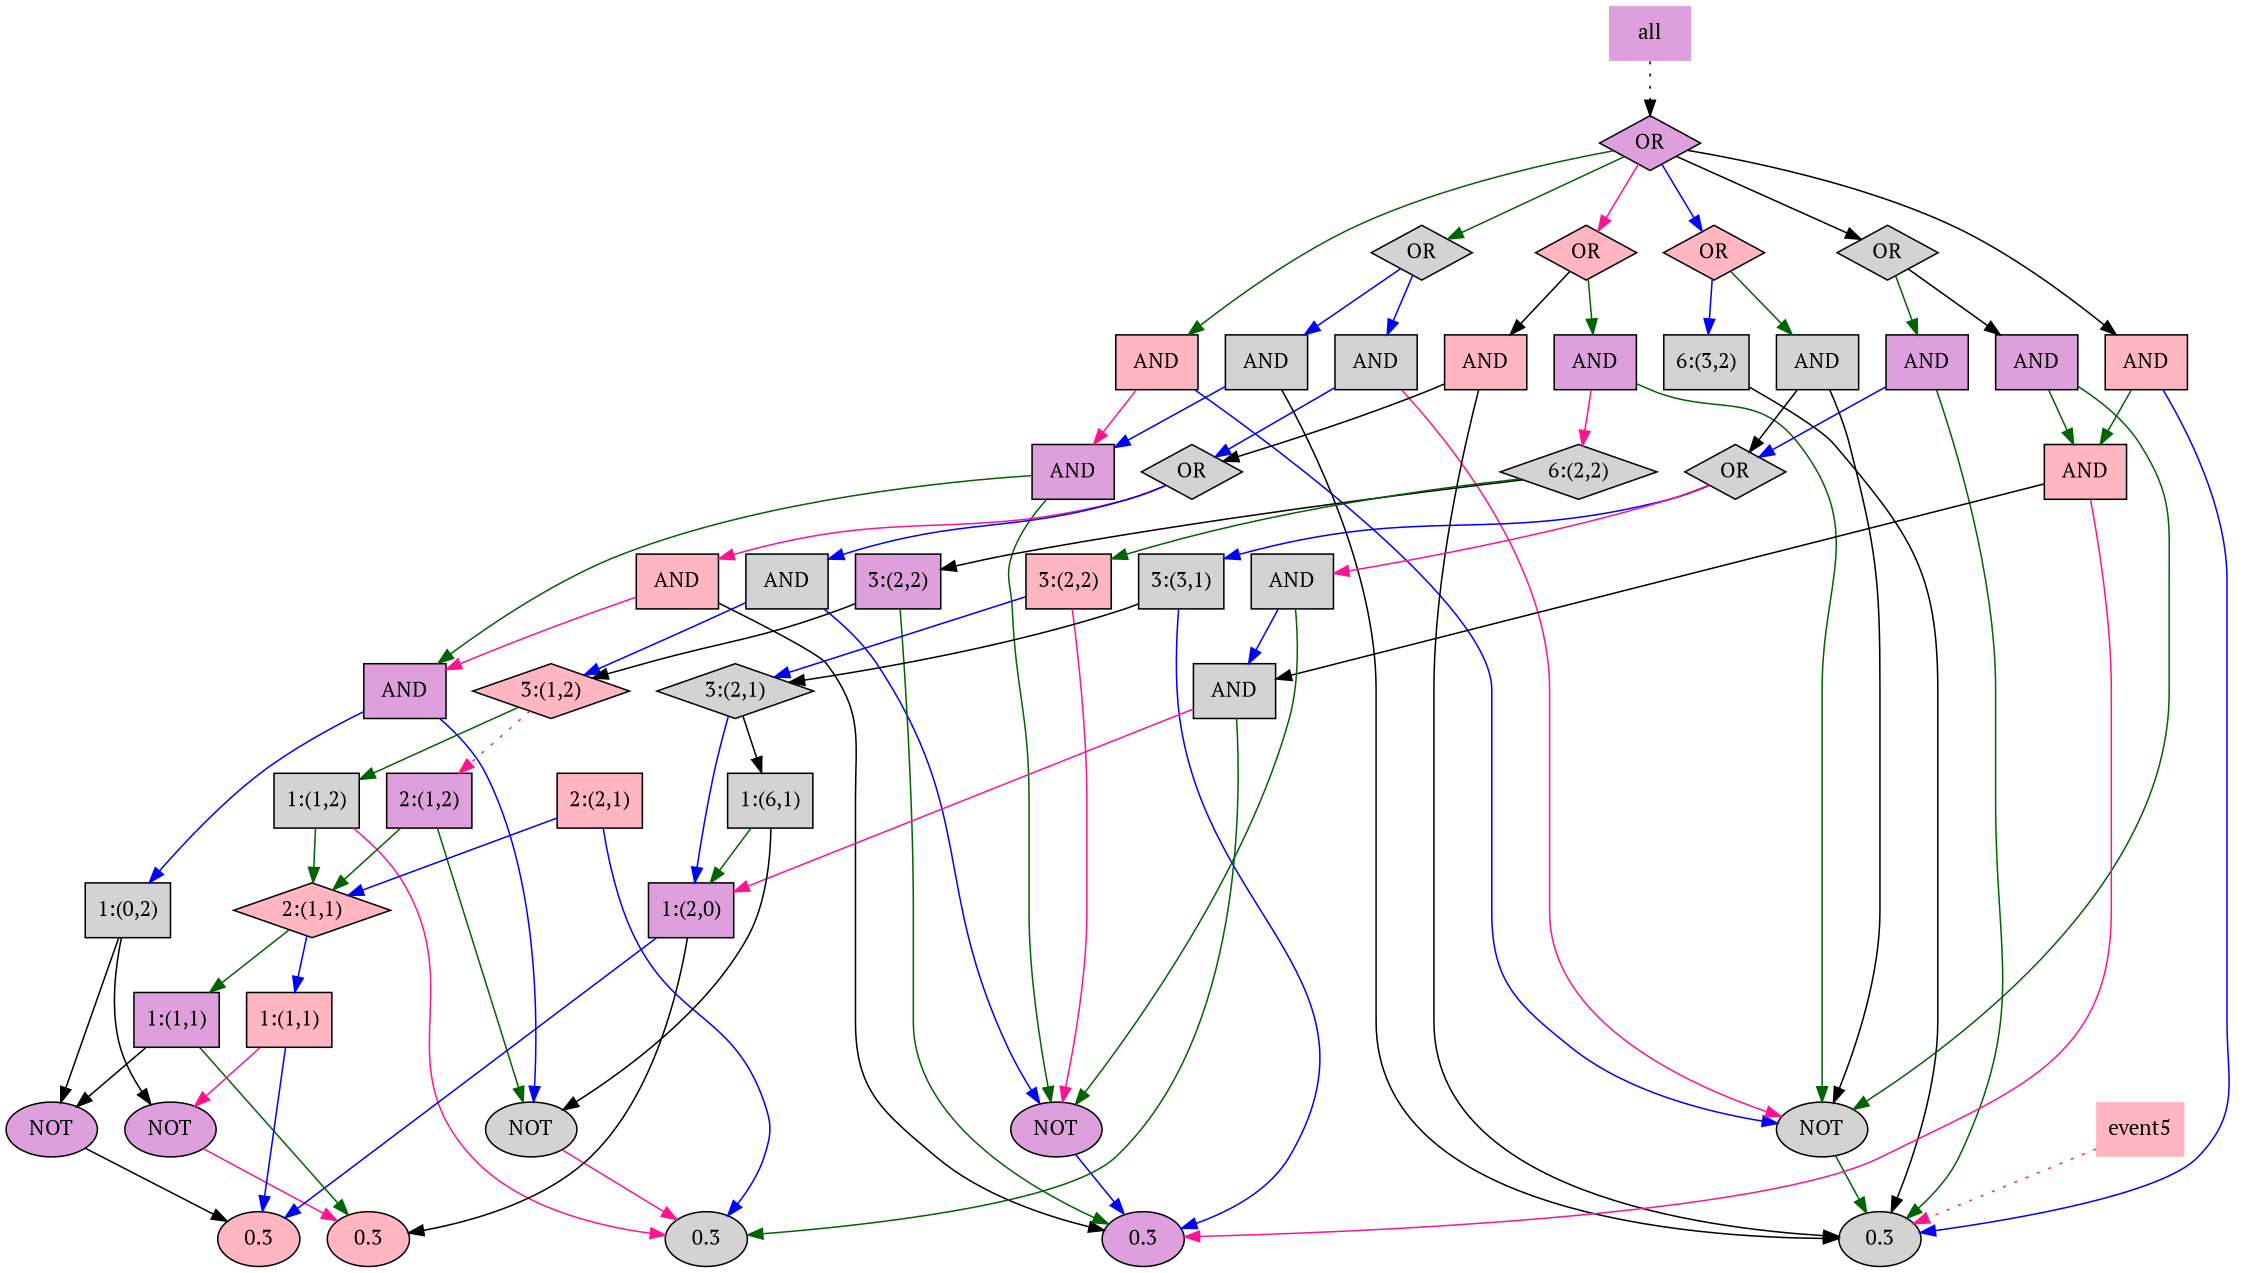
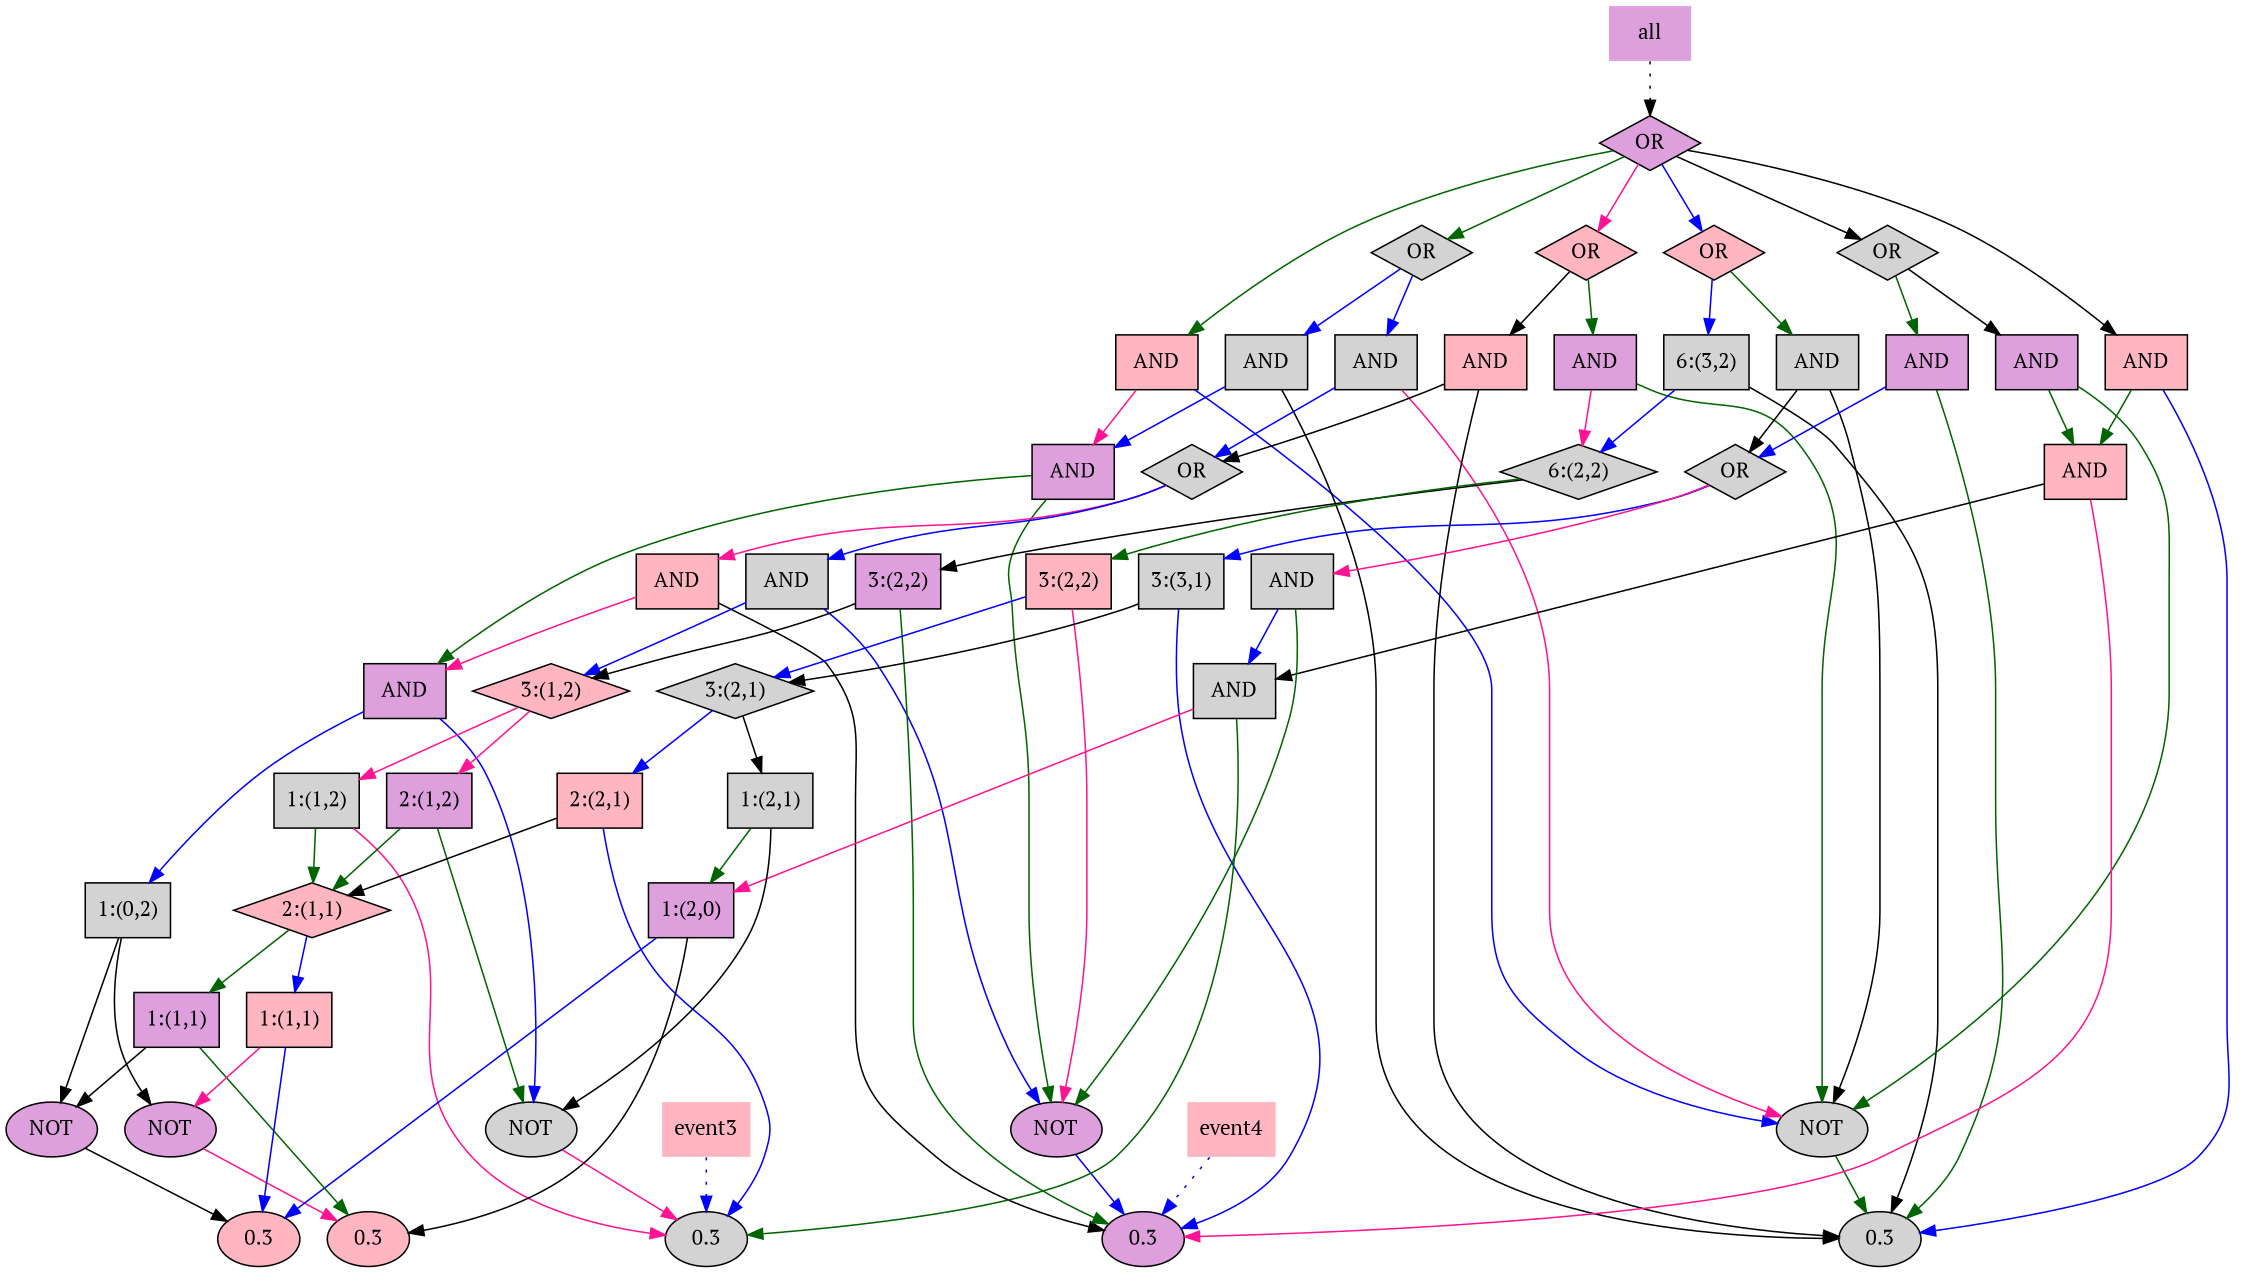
edge "6:(3,2)" -> "6:(2,2)": added
edge "3:(1,2)" -> "2:(1,2)": style dotted -> solid
edge "3:(1,2)" -> "1:(1,2)": color darkgreen -> deeppink
edge "3:(2,1)" -> "1:(2,0)": now "3:(2,1)" -> "2:(2,1)"
node "1:(6,1)": label "1:(6,1)" -> "1:(2,1)"
edge "2:(2,1)" -> "2:(1,1)": color blue -> black
node "event3": added
node "event4": added
node "event5": removed
